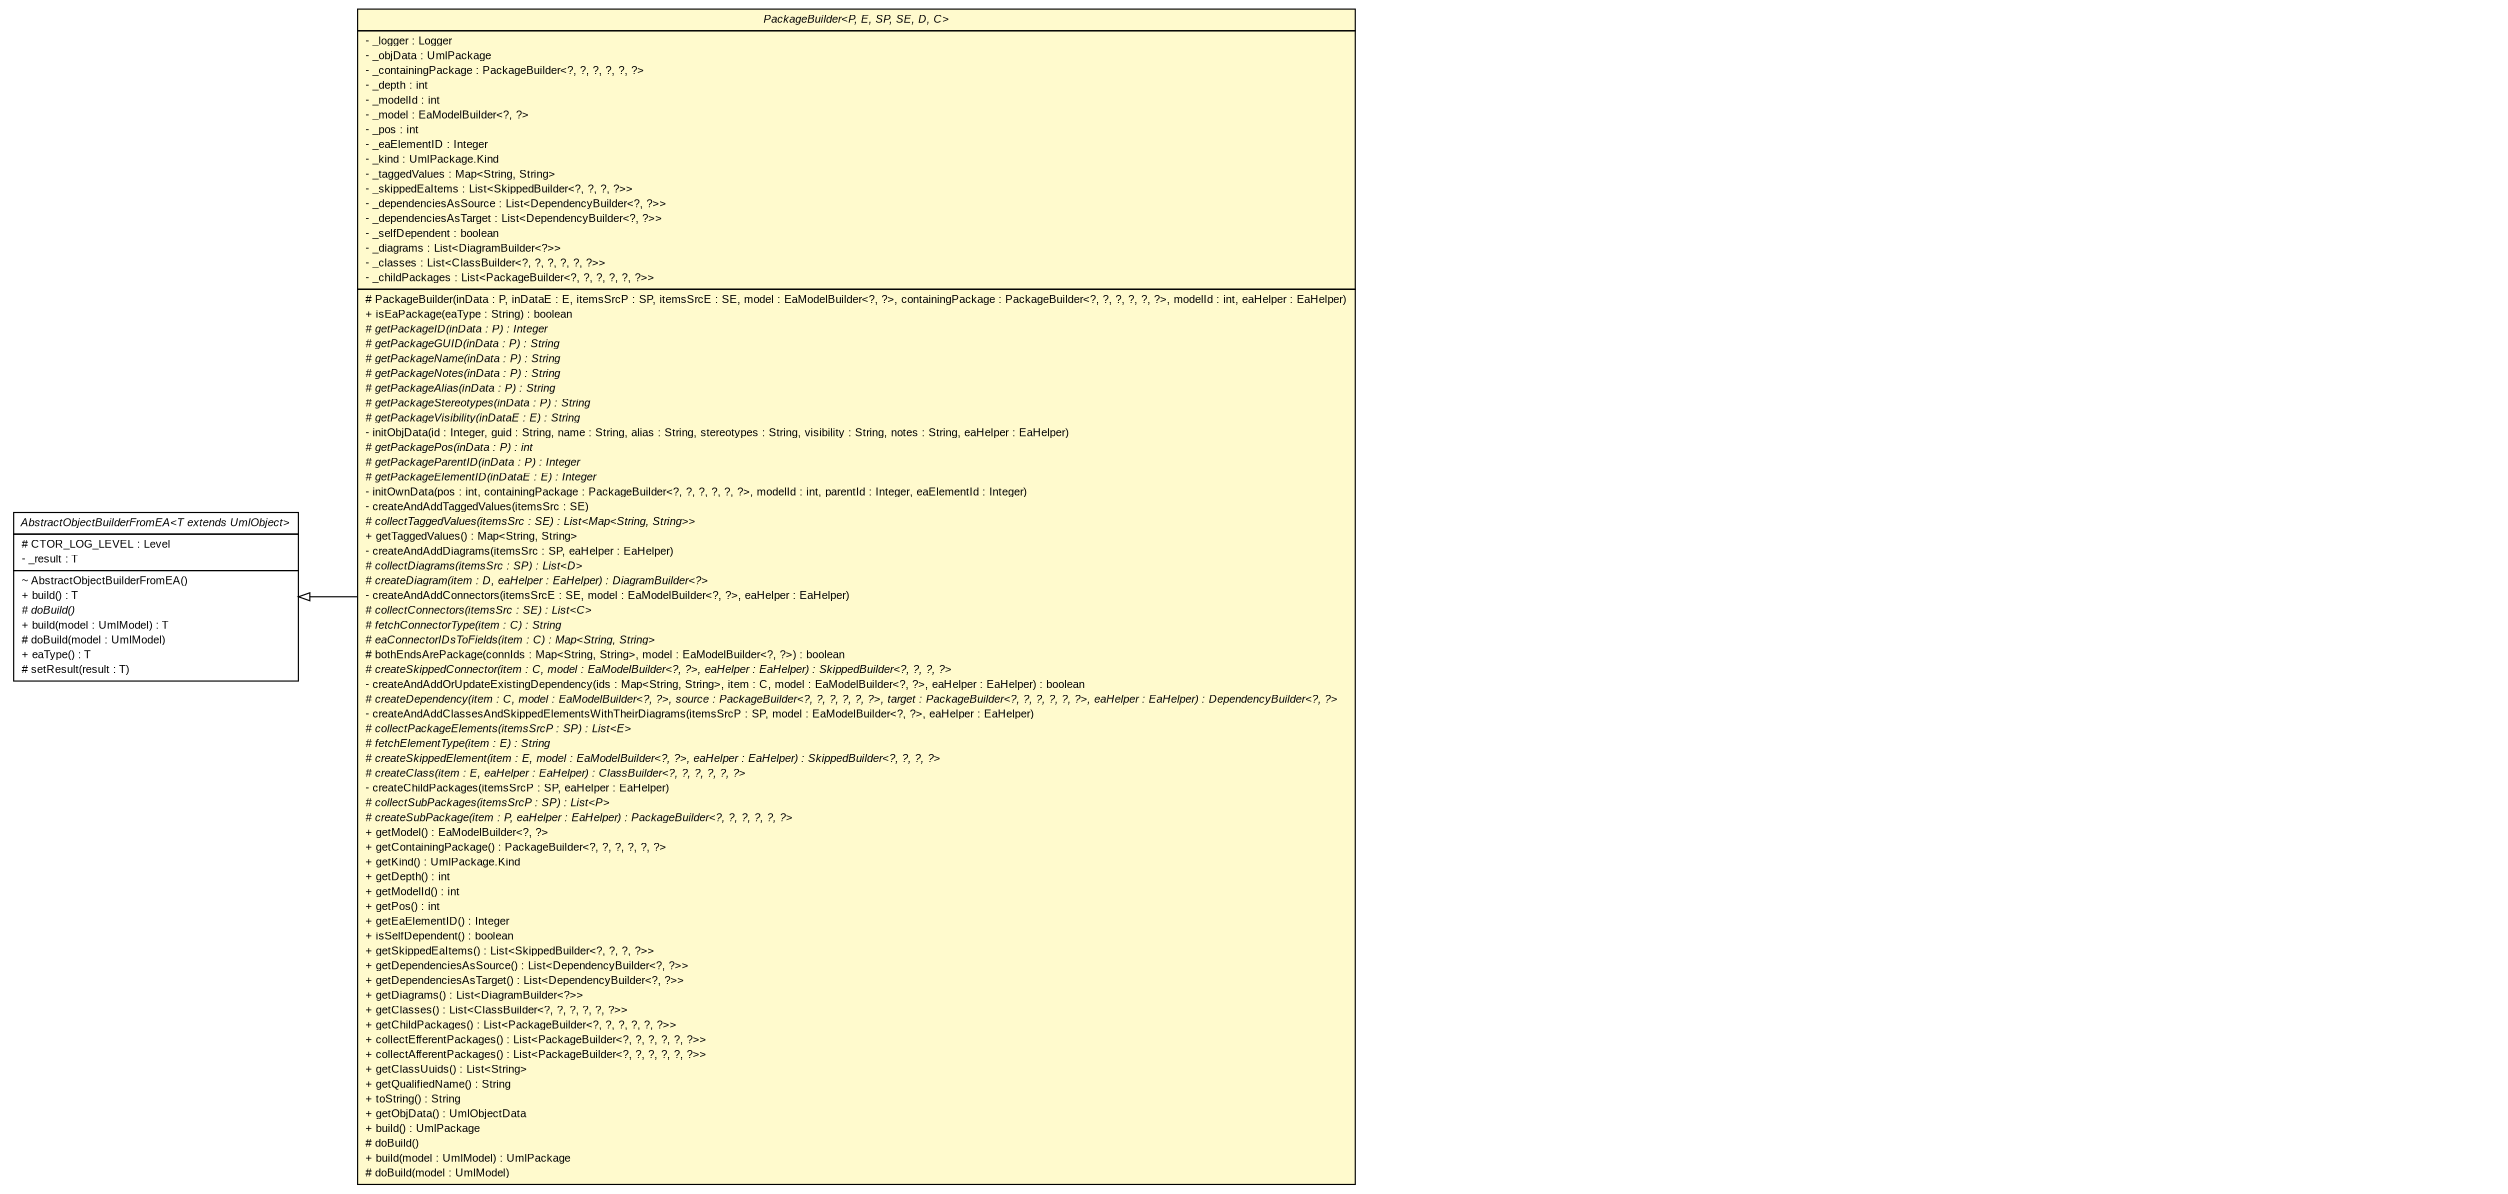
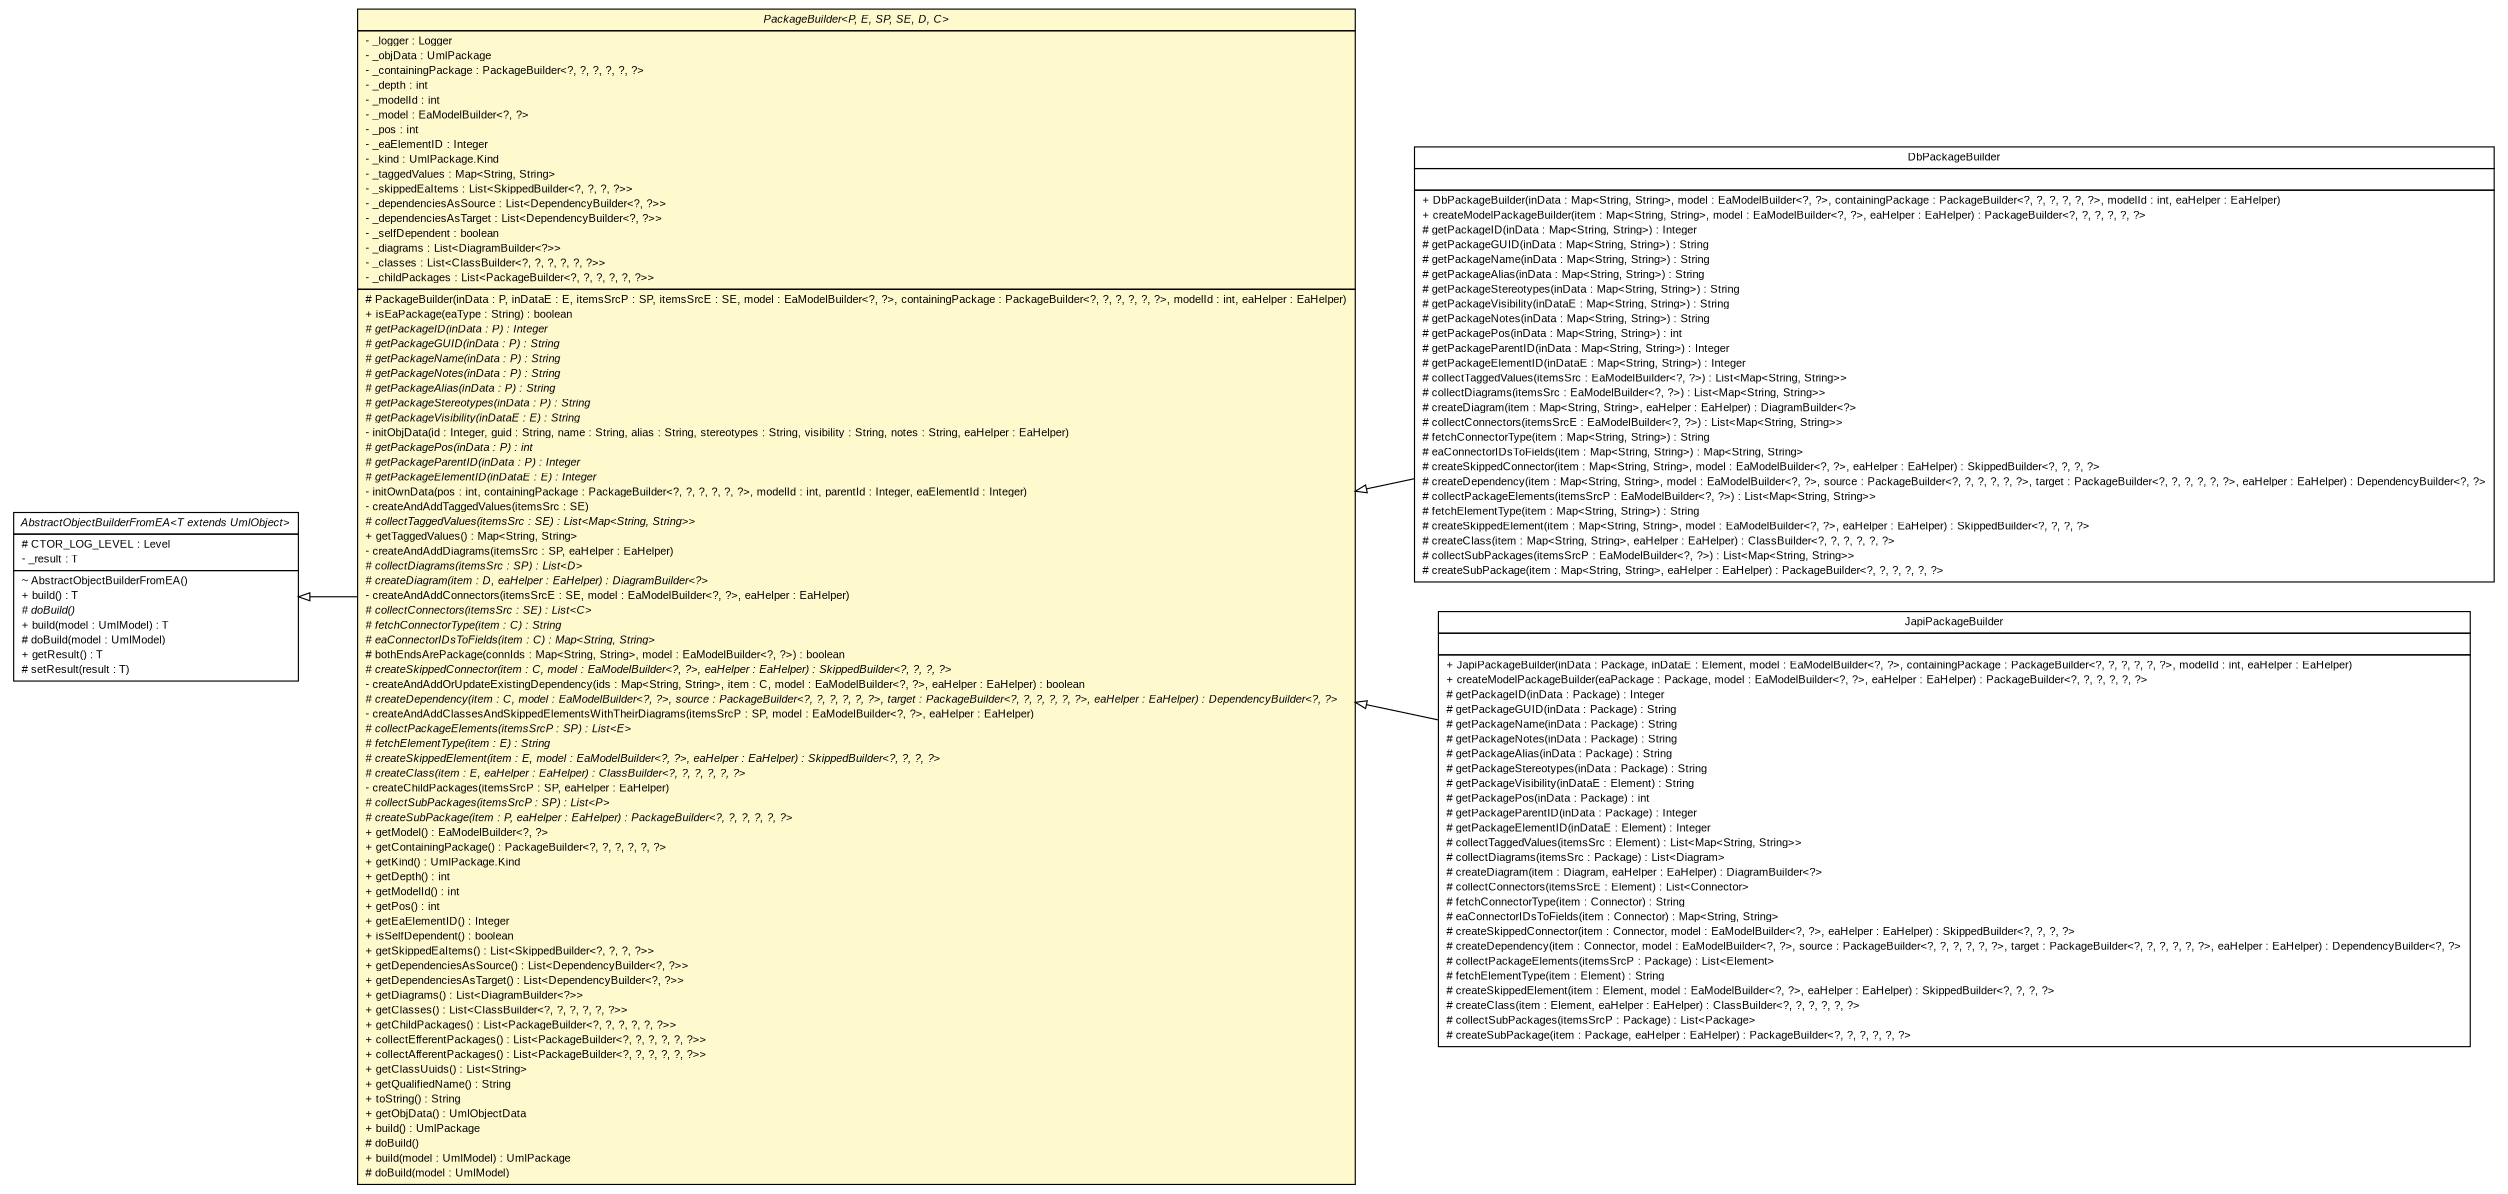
node "DbPackageBuilder": added
node "AbstractObjectBuilderFromEA<T extends UmlObject>": text "+ eaType() : T" -> "+ getResult() : T"
node "JapiPackageBuilder": added
